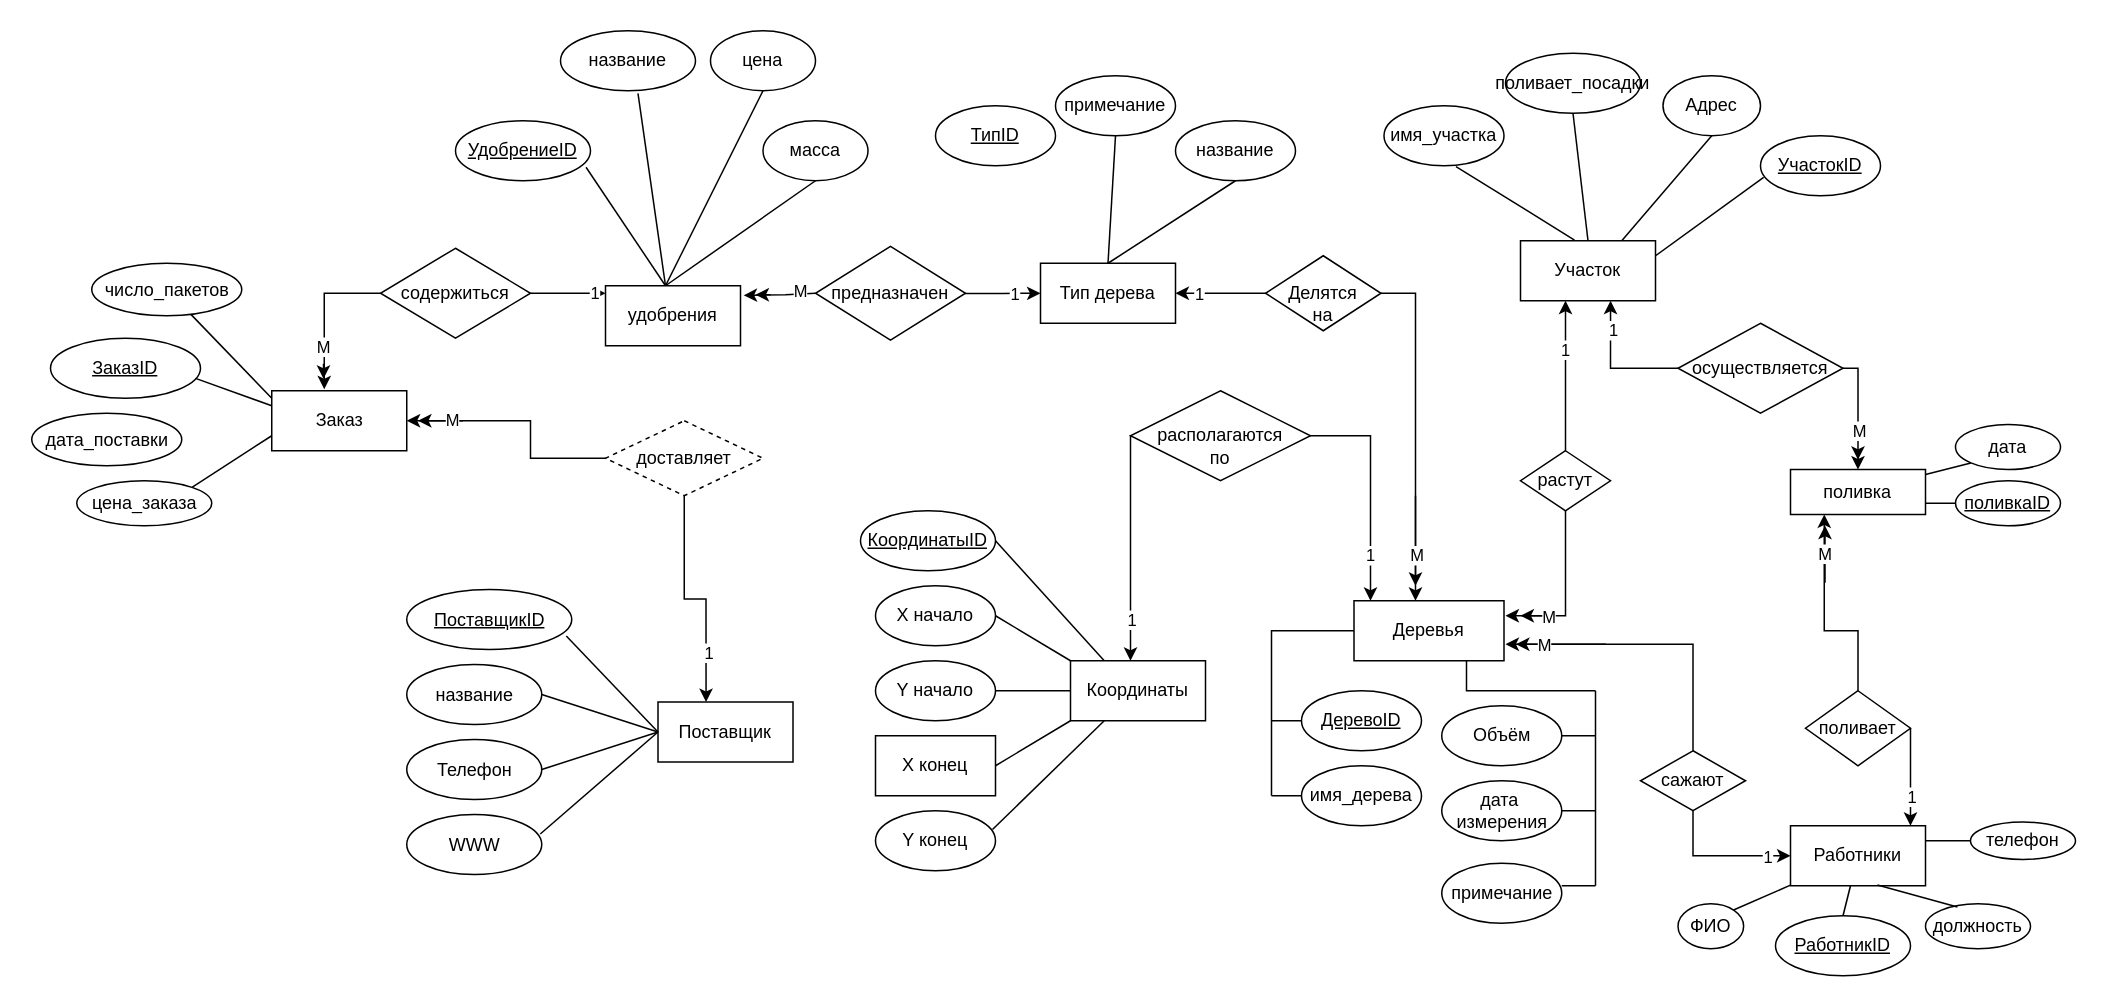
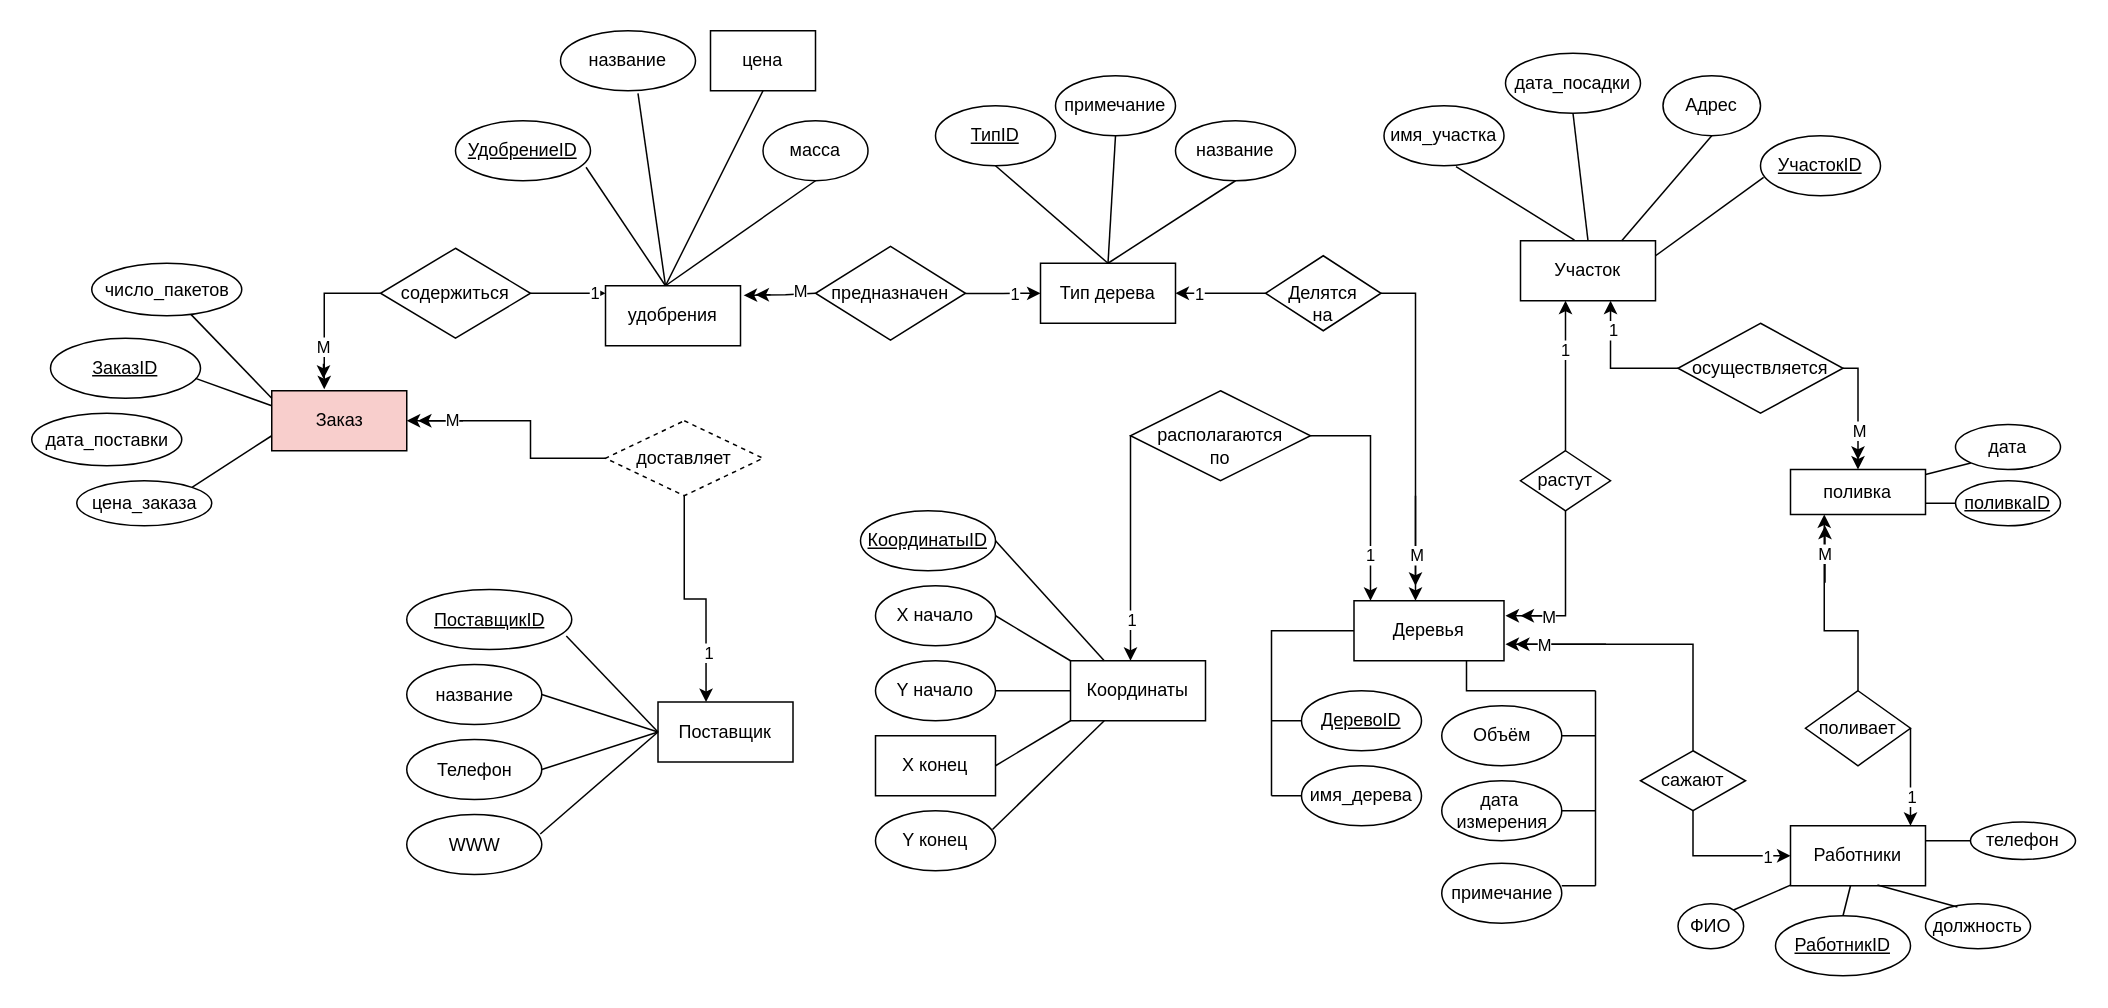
node "цена": shape ellipse -> rectangle
node "поливает_посадки": label "поливает_посадки" -> "дата_посадки"
edge "ТипID" -- "Тип дерева": added
node "Заказ": fillcolor #ffffff -> #f8cecc
